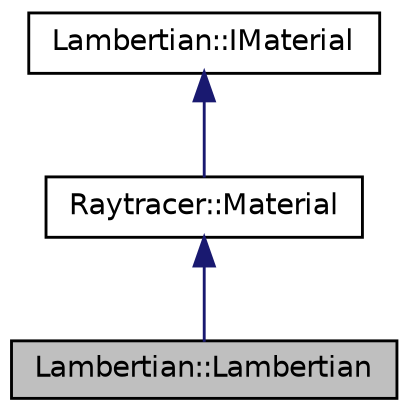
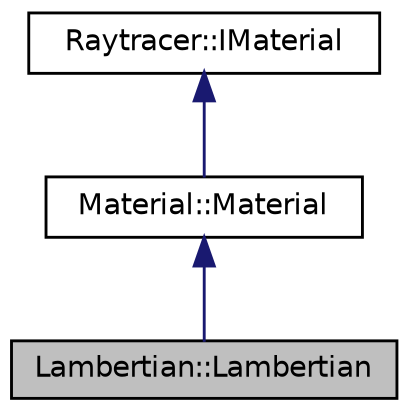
node "Lambertian::IMaterial": label "Lambertian::IMaterial" -> "Raytracer::IMaterial"
node "Raytracer::Material": label "Raytracer::Material" -> "Material::Material"
